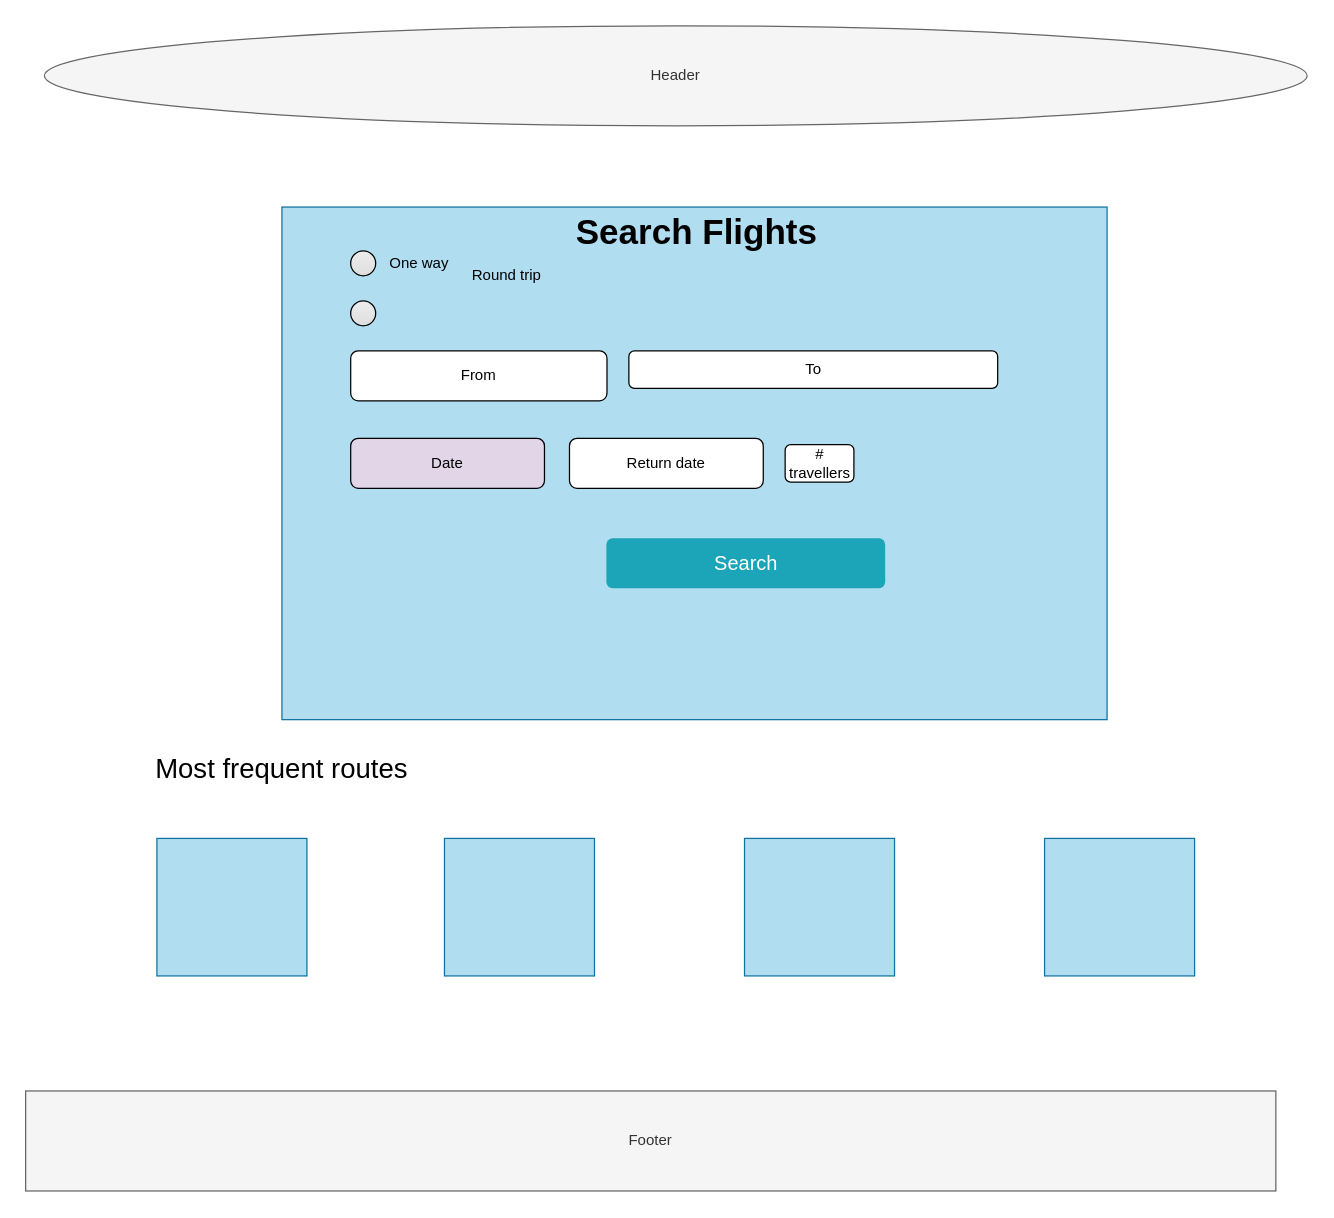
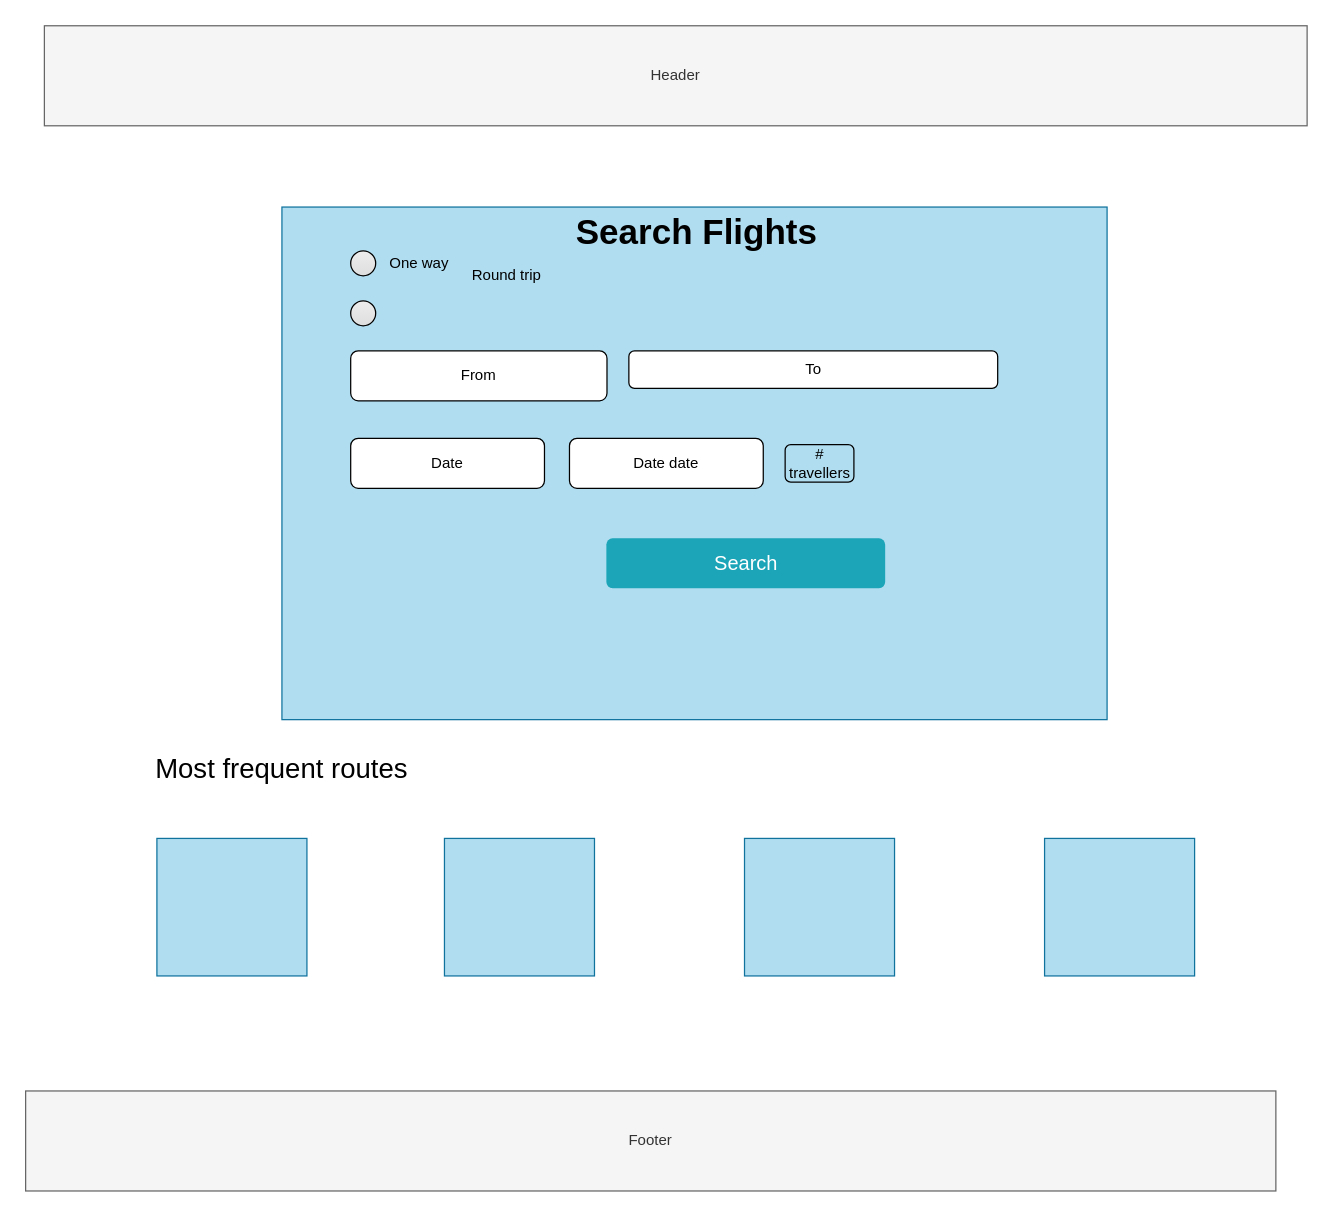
node "Header": shape ellipse -> rectangle
node "Date": fillcolor #e1d5e7 -> #ffffff
node "Return date": label "Return date" -> "Date date"
node "# travellers": fillcolor #ffffff -> #b1ddf0
